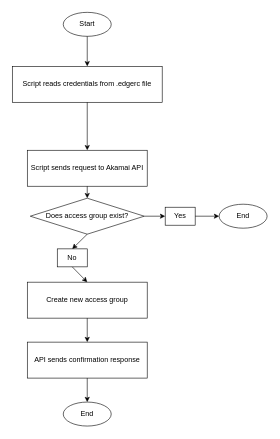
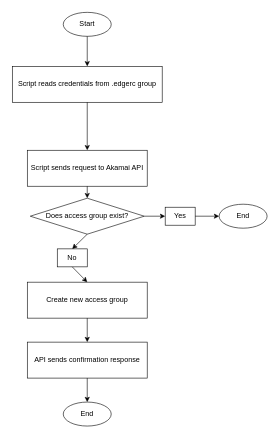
node "Script reads credentials from .edgerc file": label "Script reads credentials from .edgerc file" -> "Script reads credentials from .edgerc group"
